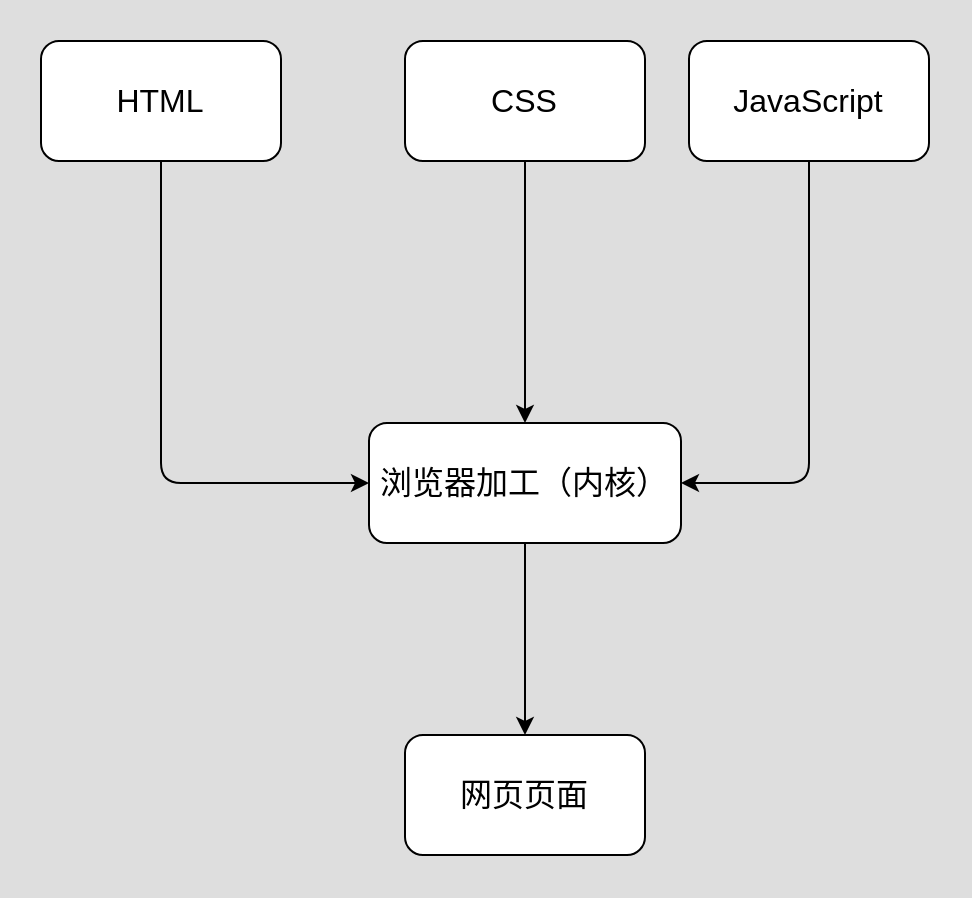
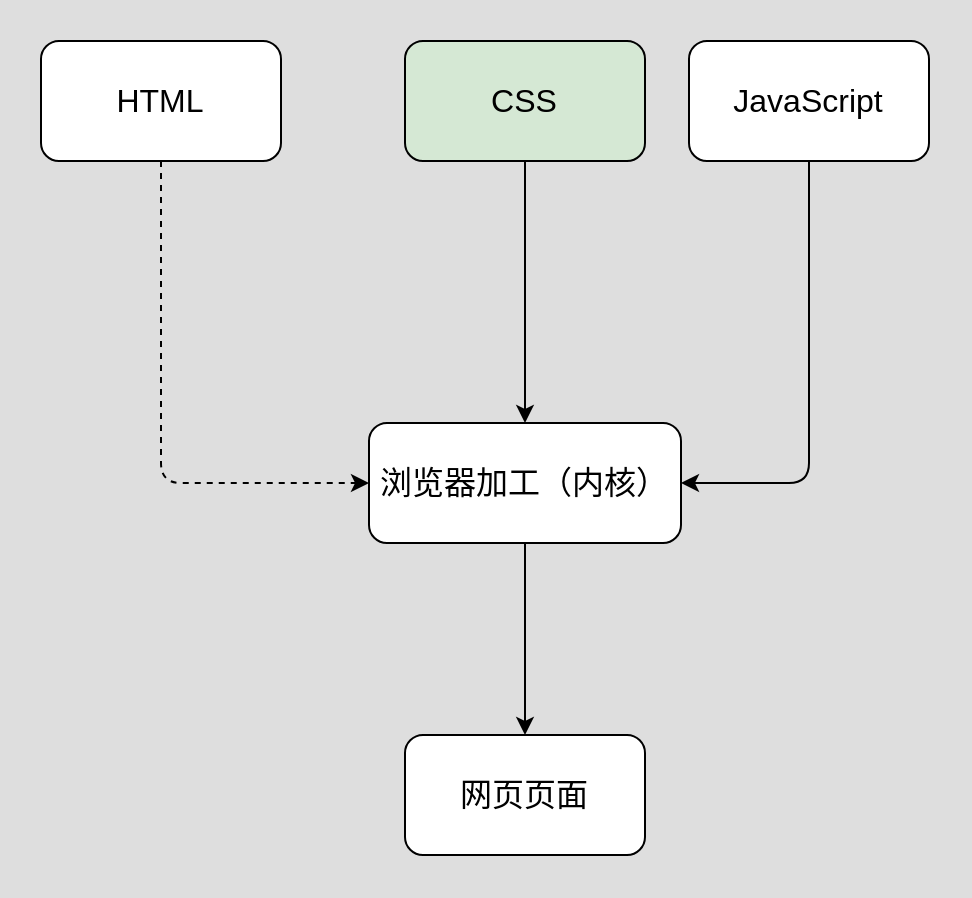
node "CSS": fillcolor #ffffff -> #d5e8d4
edge "HTML" -> "浏览器加工（内核）": style solid -> dashed
